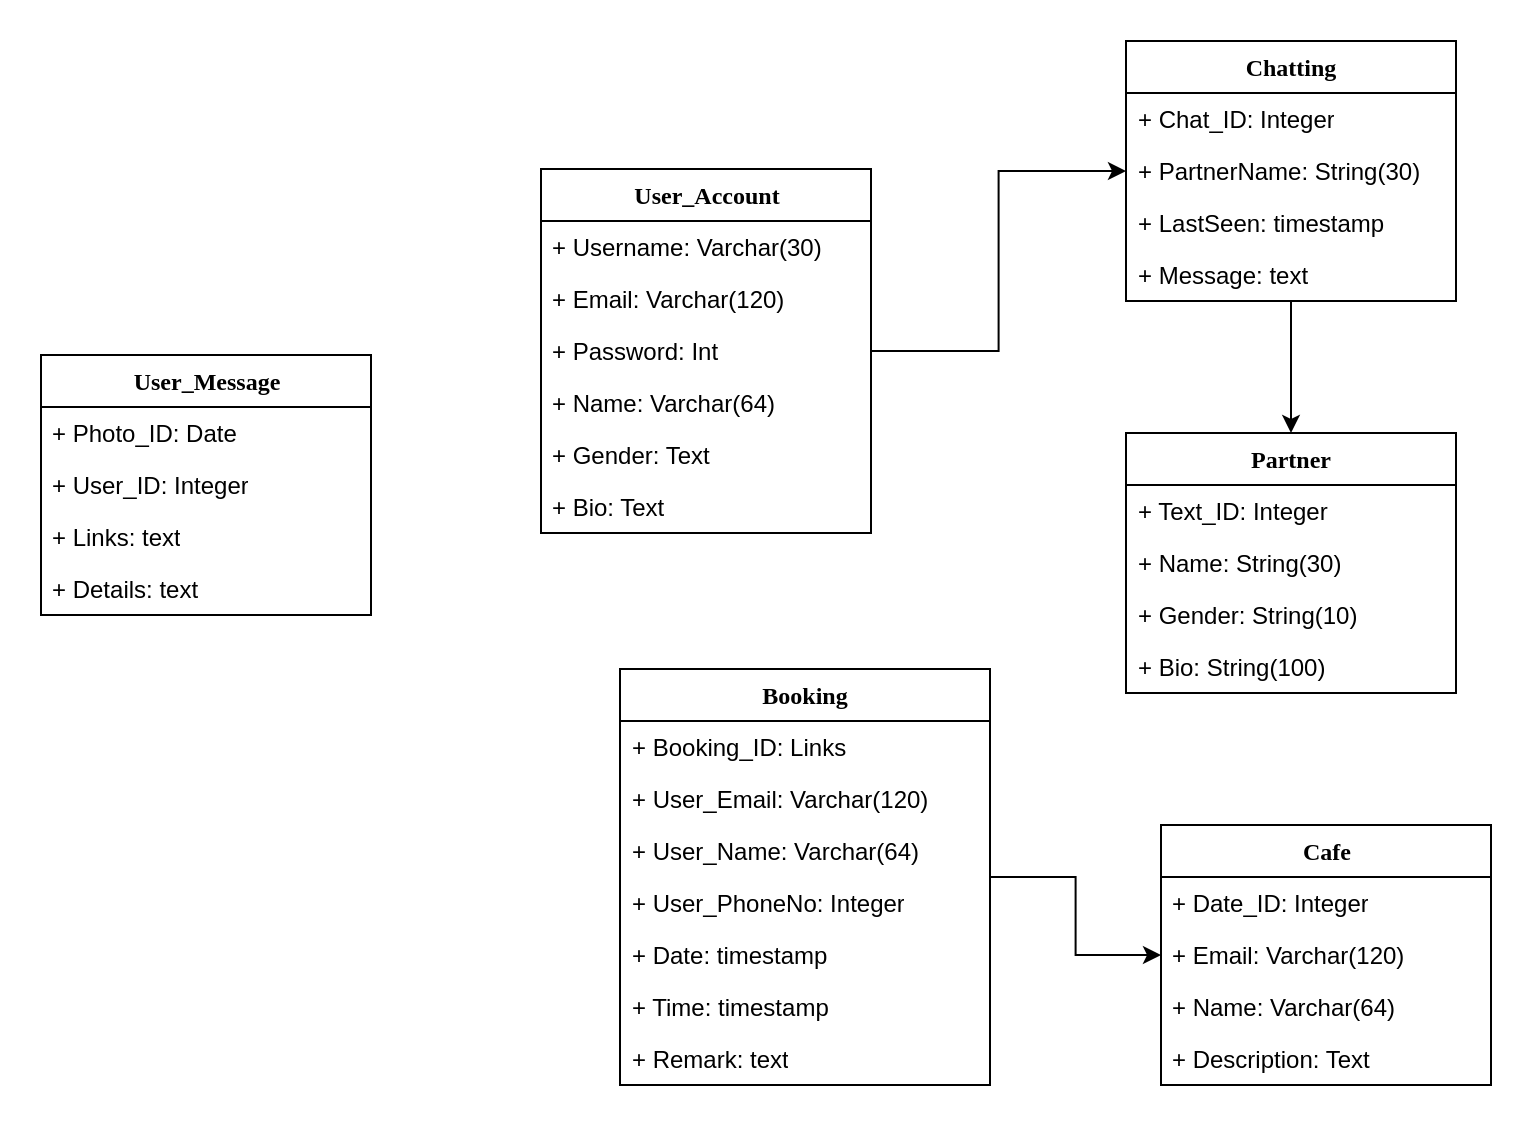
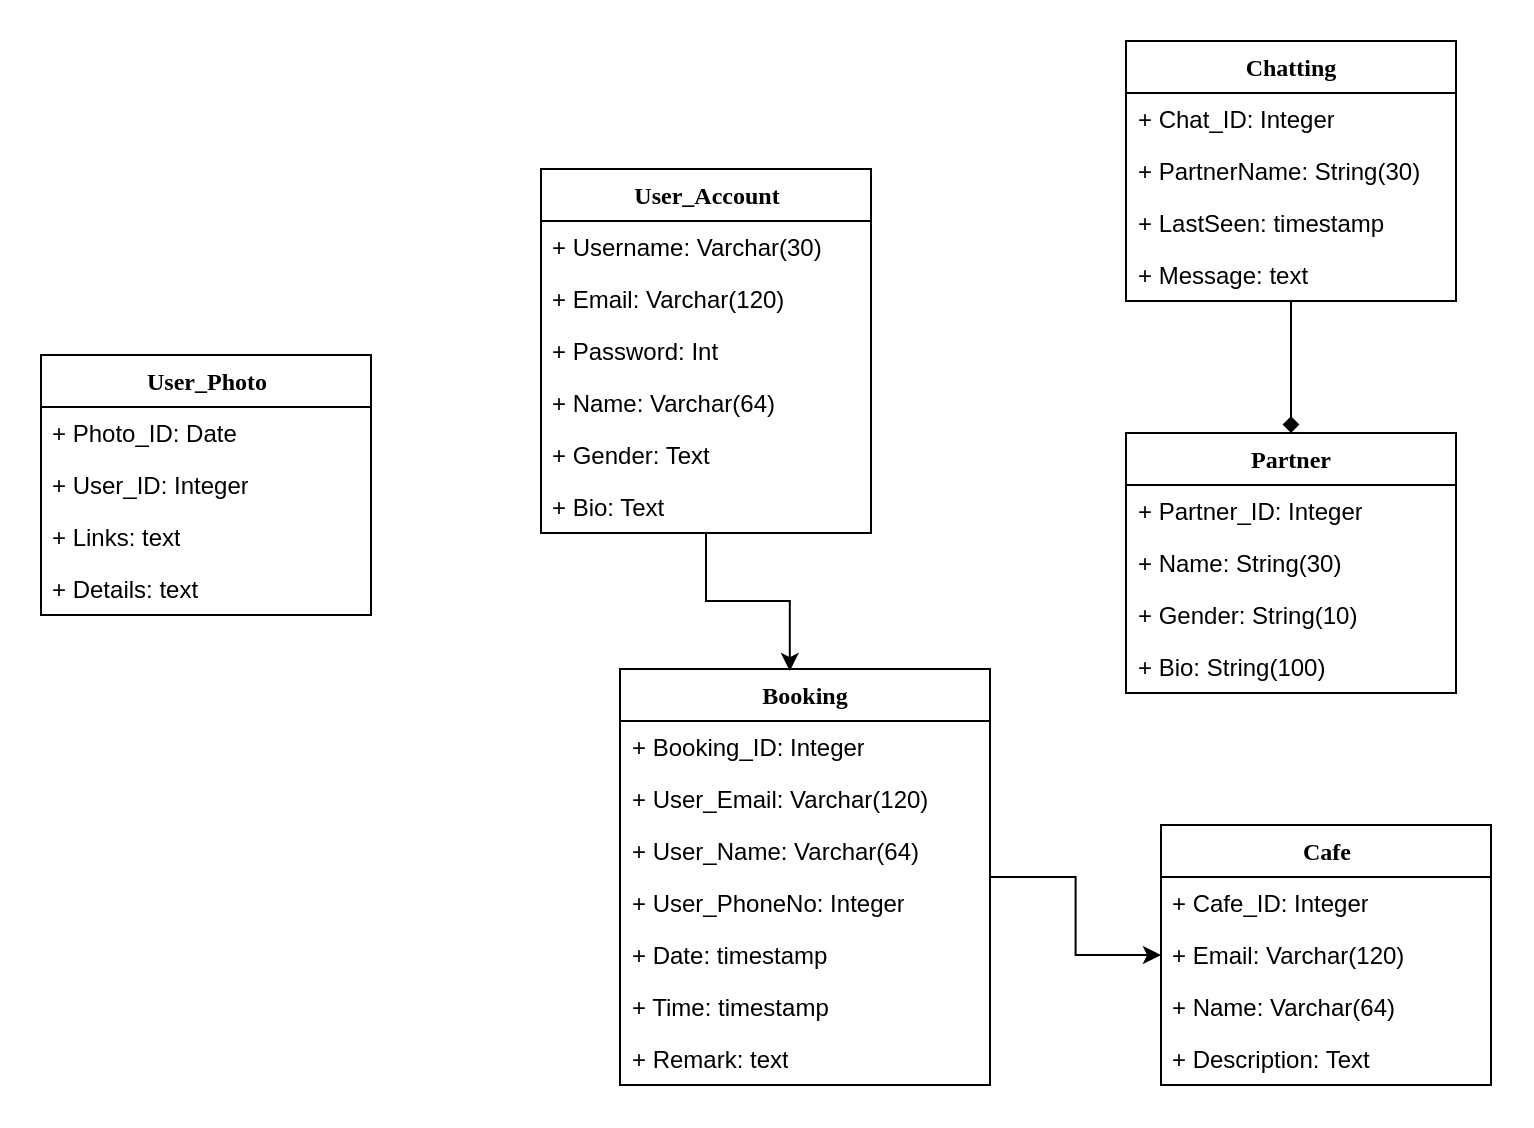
edge "User_Account" -> "+ PartnerName: String(30)": removed
node "User_Message": label "User_Message" -> "User_Photo"
edge "Chatting" -> "Partner": arrowhead classic -> diamond
node "+ Text_ID: Integer": label "+ Text_ID: Integer" -> "+ Partner_ID: Integer"
edge "User_Account" -> "Booking": added
node "+ Booking_ID: Links": label "+ Booking_ID: Links" -> "+ Booking_ID: Integer"
node "+ Date_ID: Integer": label "+ Date_ID: Integer" -> "+ Cafe_ID: Integer"
